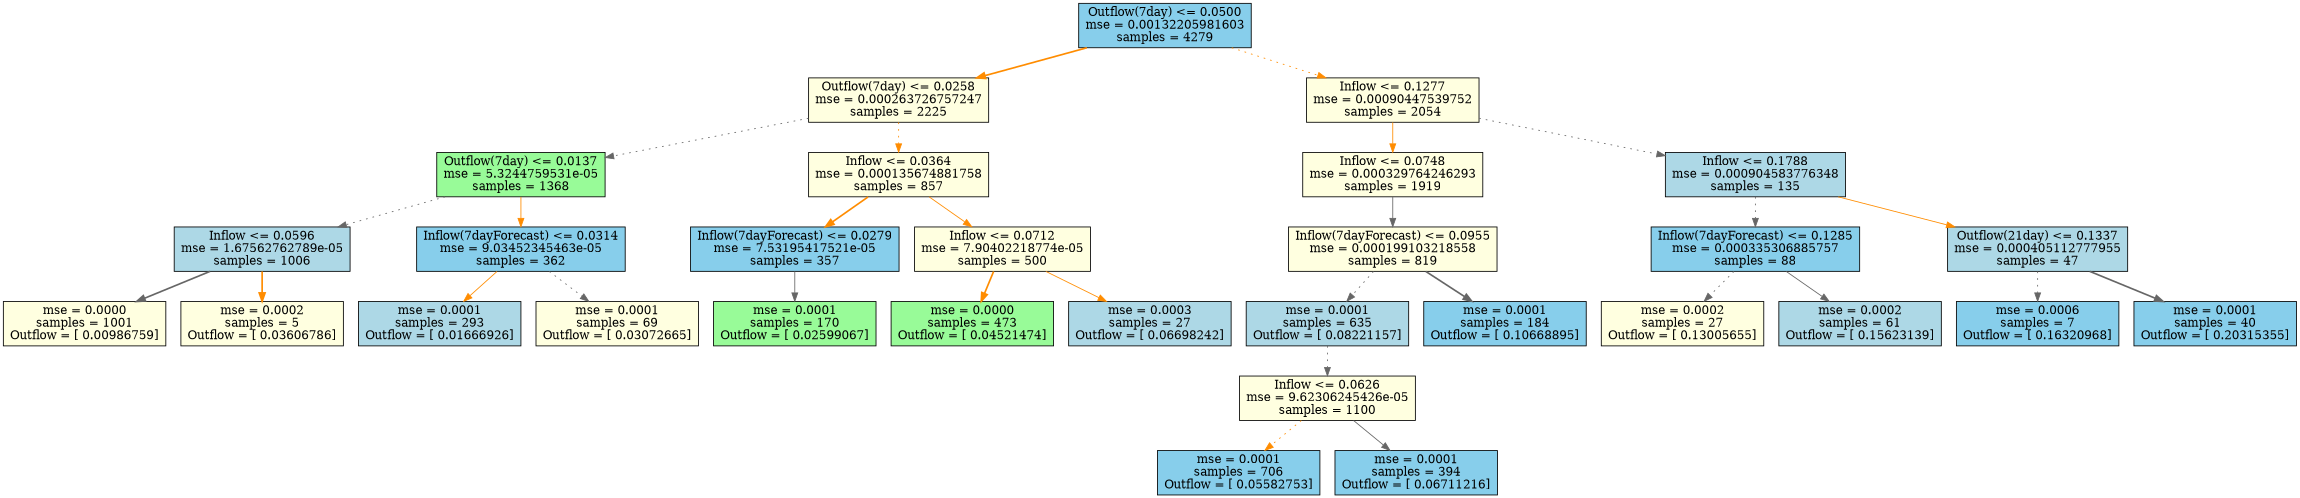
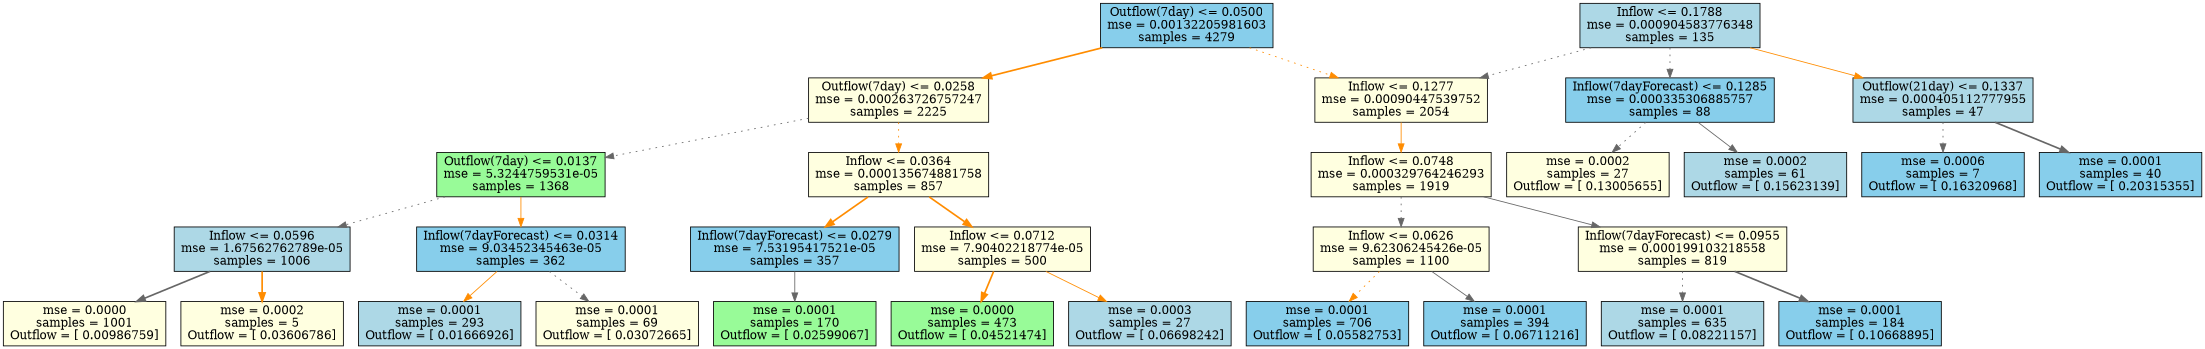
edge "Inflow <= 0.1277 mse = 0.00090447539752 samples = 2054" -> "Inflow <= 0.1788 mse = 0.000904583776348 samples = 135": reversed
edge "Inflow <= 0.0364 mse = 0.000135674881758 samples = 857" -> "Inflow <= 0.0712 mse = 7.90402218774e-05 samples = 500": style solid -> bold
edge "mse = 0.0001 samples = 635 Outflow = [ 0.08221157]" -> "Inflow <= 0.0626 mse = 9.62306245426e-05 samples = 1100": now "Inflow <= 0.0748 mse = 0.000329764246293 samples = 1919" -> "Inflow <= 0.0626 mse = 9.62306245426e-05 samples = 1100"
